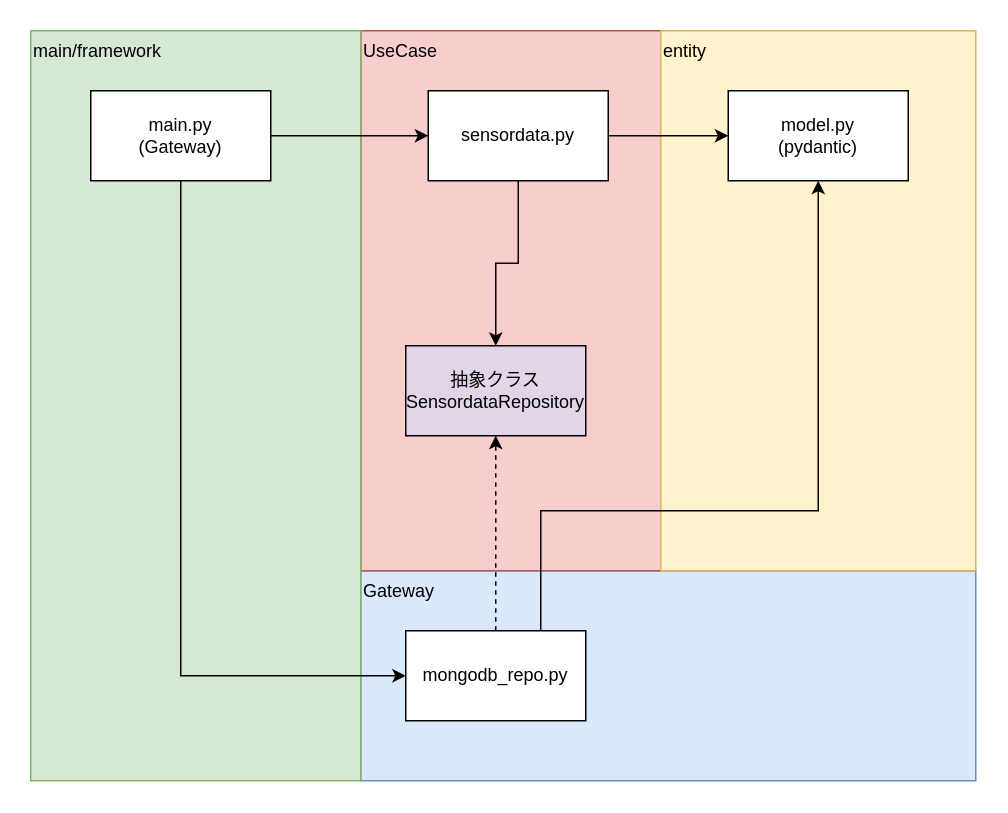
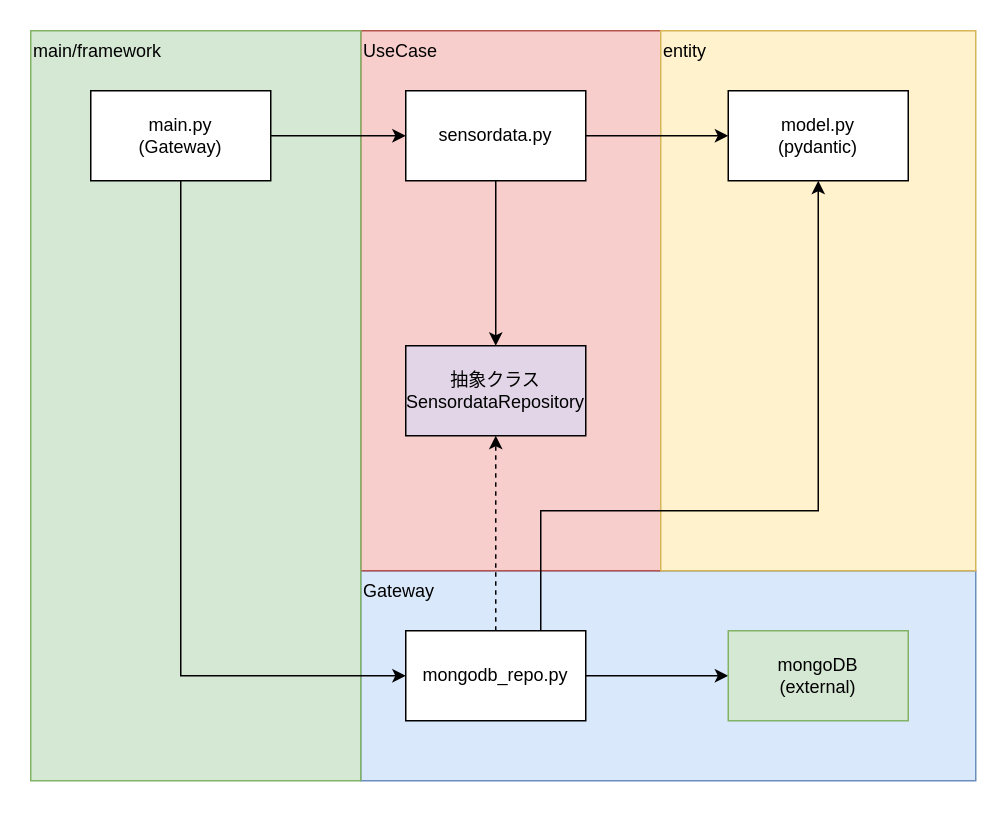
node "sensordata.py": moved (518, 136) -> (496, 136)
edge "mongodb_repo.py" -> "mongoDB (external)": added
node "mongoDB (external)": added
